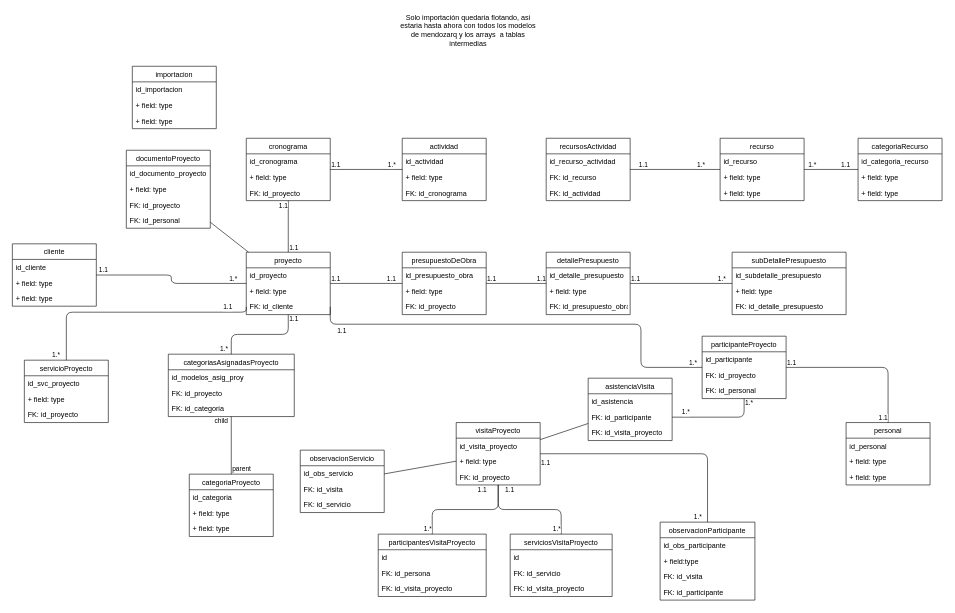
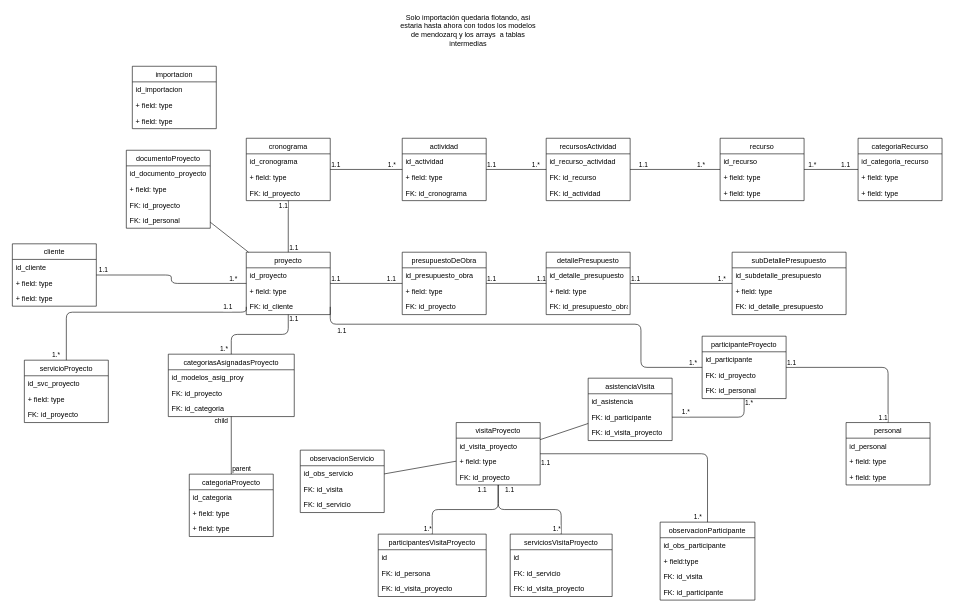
edge "actividad" -- "recursosActividad": added, labels "1.1", "1.*"
